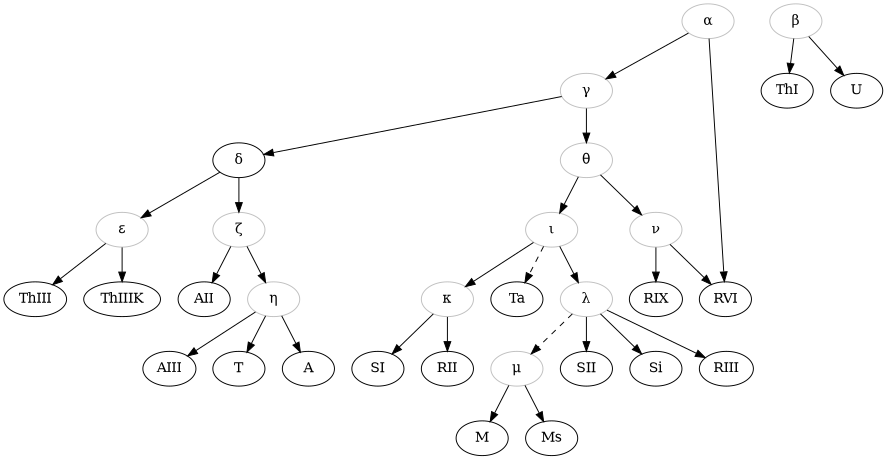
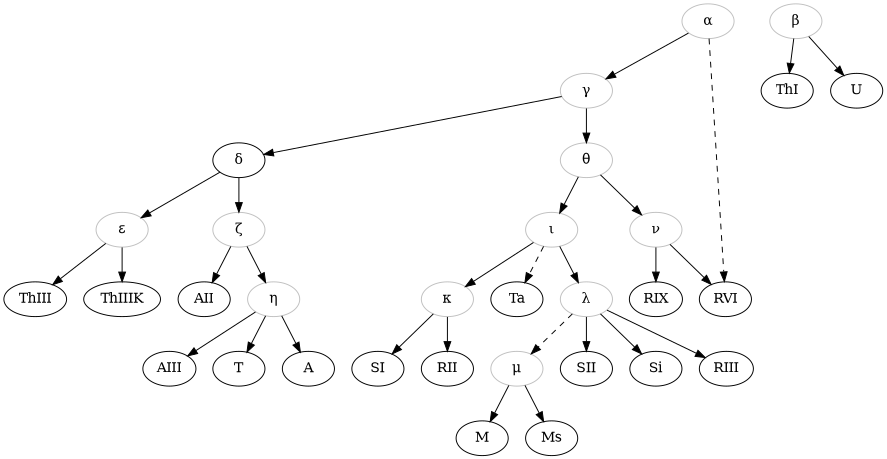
edge "α" -> "RVI": style solid -> dashed
